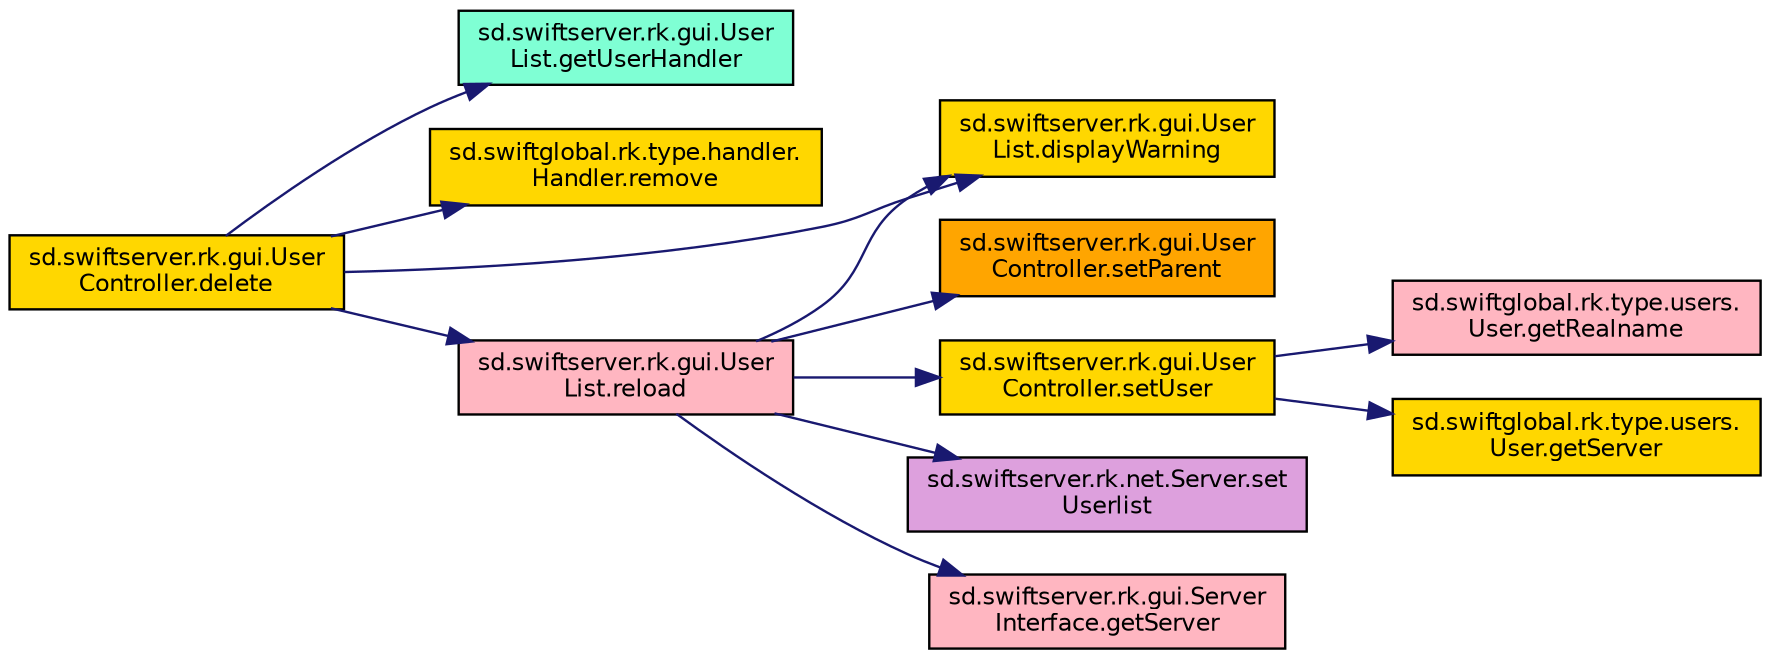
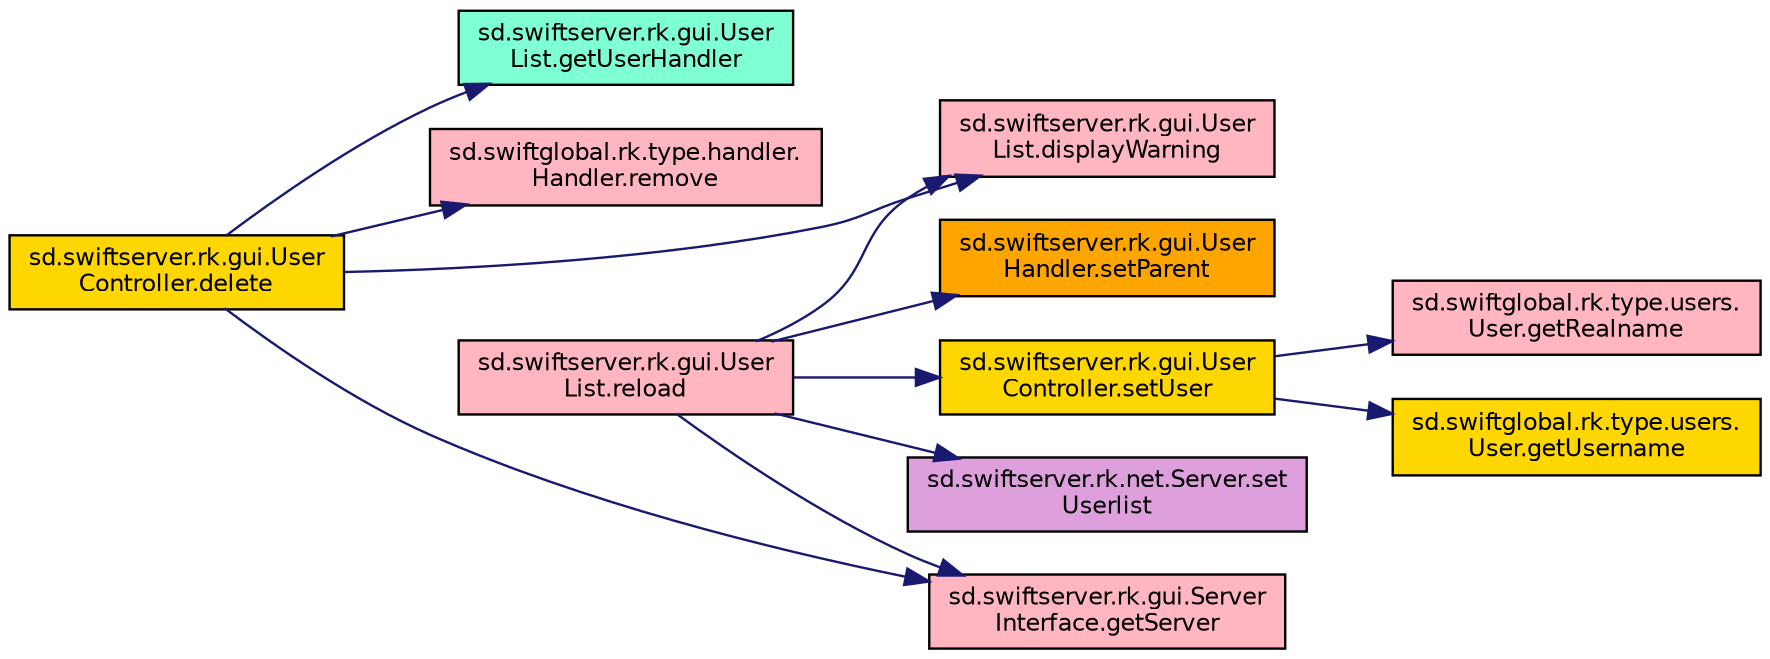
node "sd.swiftserver.rk.gui.User List.displayWarning": fillcolor gold -> lightpink
node "sd.swiftglobal.rk.type.handler. Handler.remove": fillcolor gold -> lightpink
node "sd.swiftserver.rk.gui.User Controller.setParent": label "sd.swiftserver.rk.gui.User Controller.setParent" -> "sd.swiftserver.rk.gui.User Handler.setParent"
edge "sd.swiftserver.rk.gui.User Controller.delete" -> "sd.swiftserver.rk.gui.User List.reload": now "sd.swiftserver.rk.gui.User Controller.delete" -> "sd.swiftserver.rk.gui.Server Interface.getServer"
node "sd.swiftglobal.rk.type.users. User.getServer": label "sd.swiftglobal.rk.type.users. User.getServer" -> "sd.swiftglobal.rk.type.users. User.getUsername"
